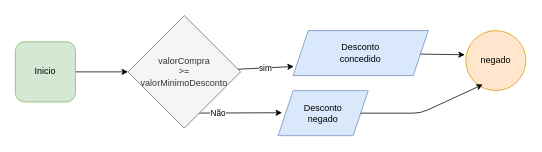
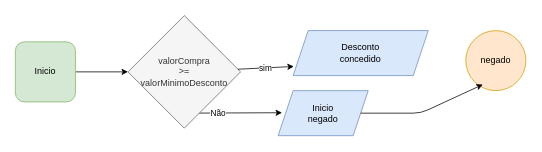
edge "Desconto concedido" -> "negado": removed
node "Desconto negado": label "Desconto negado" -> "Inicio negado"
